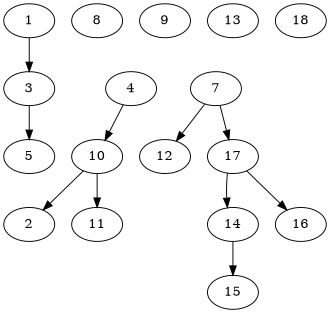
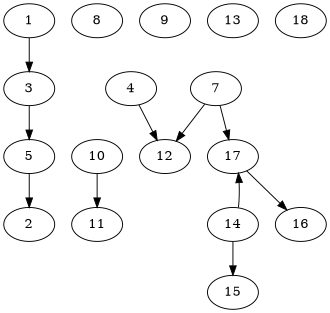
edge "4" -> "10": now "4" -> "12"
edge "17" -> "14": reversed
edge "10" -> "2": now "5" -> "2"
